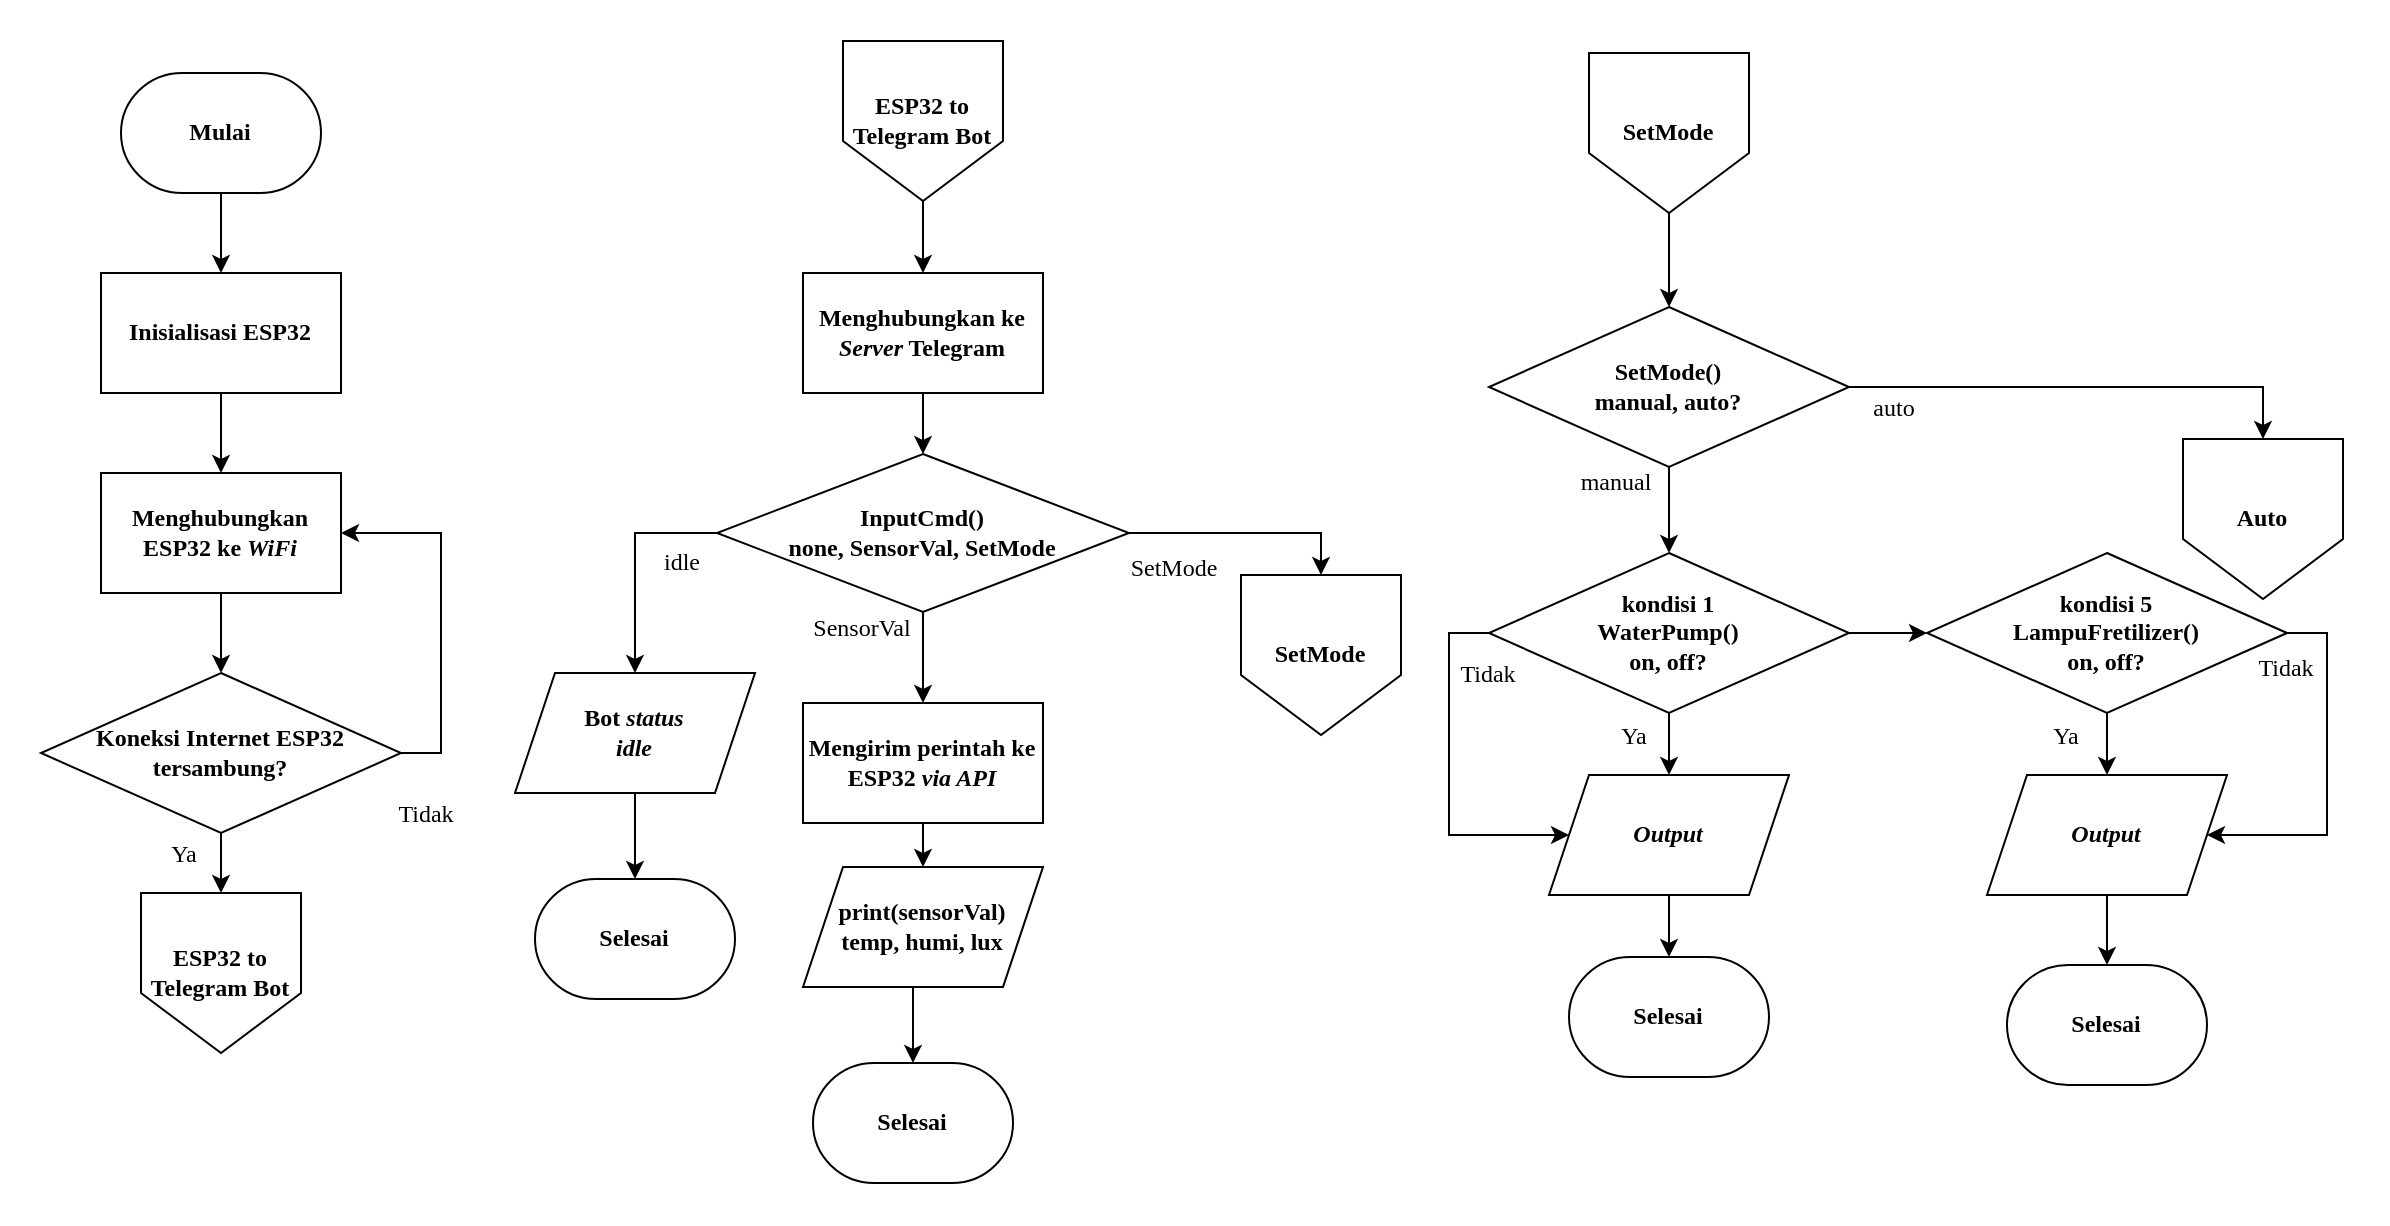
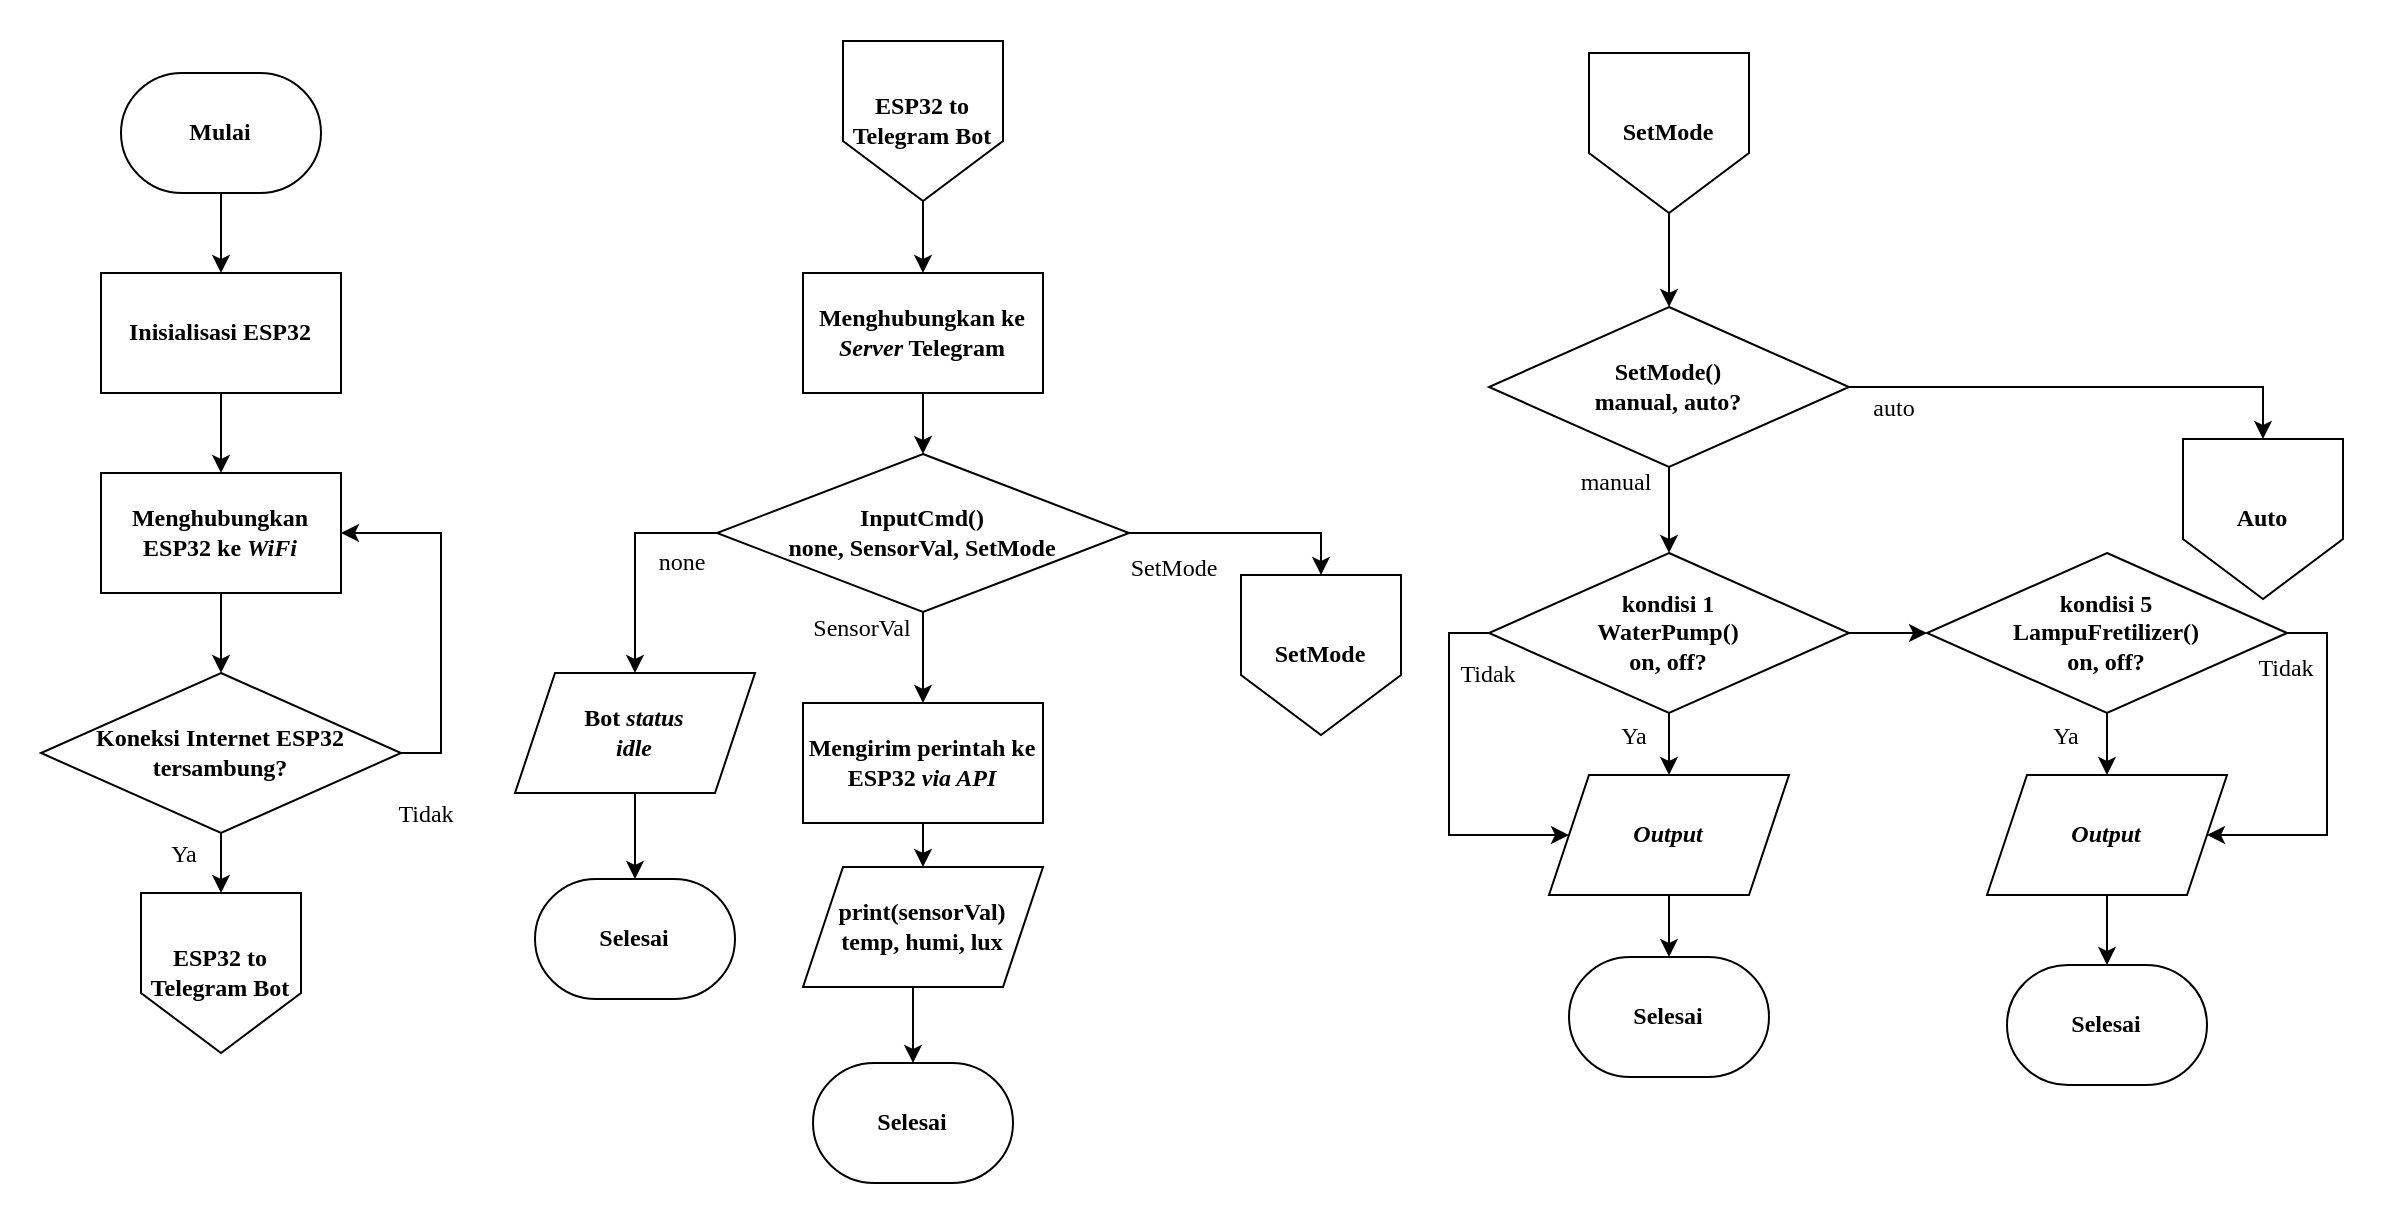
node "idle": label "idle" -> "none"
